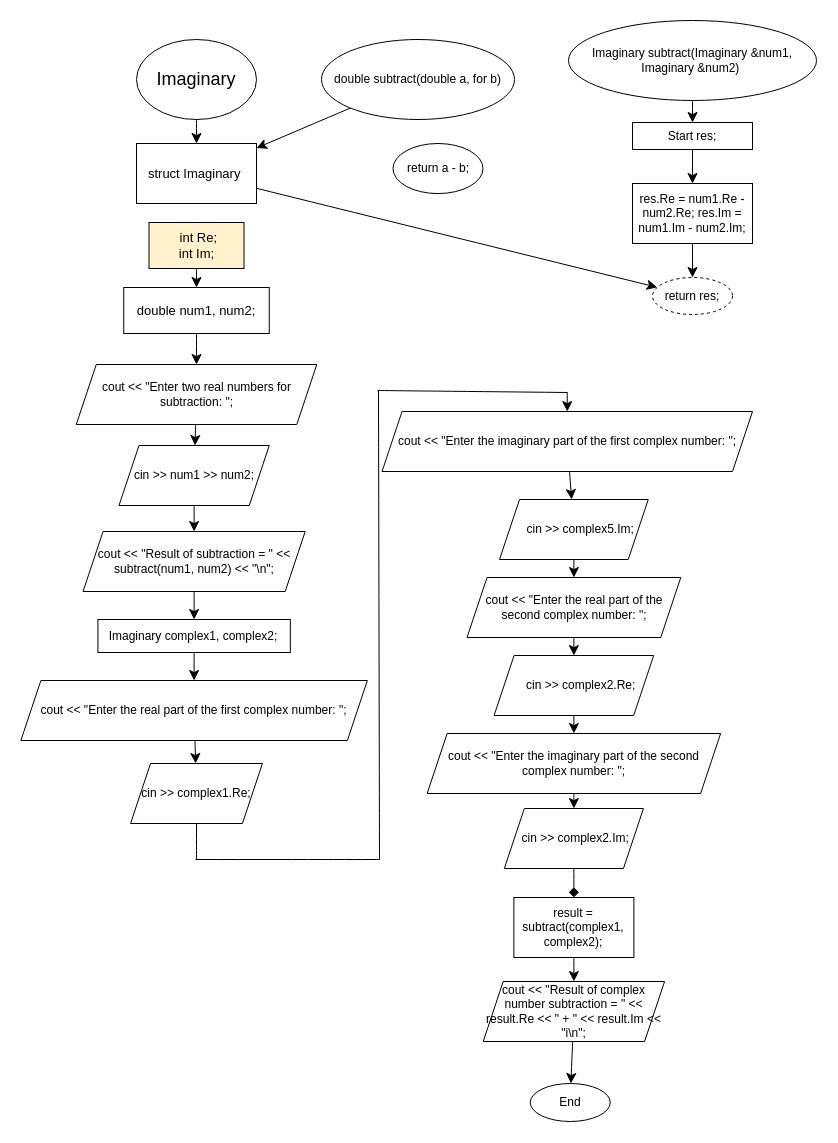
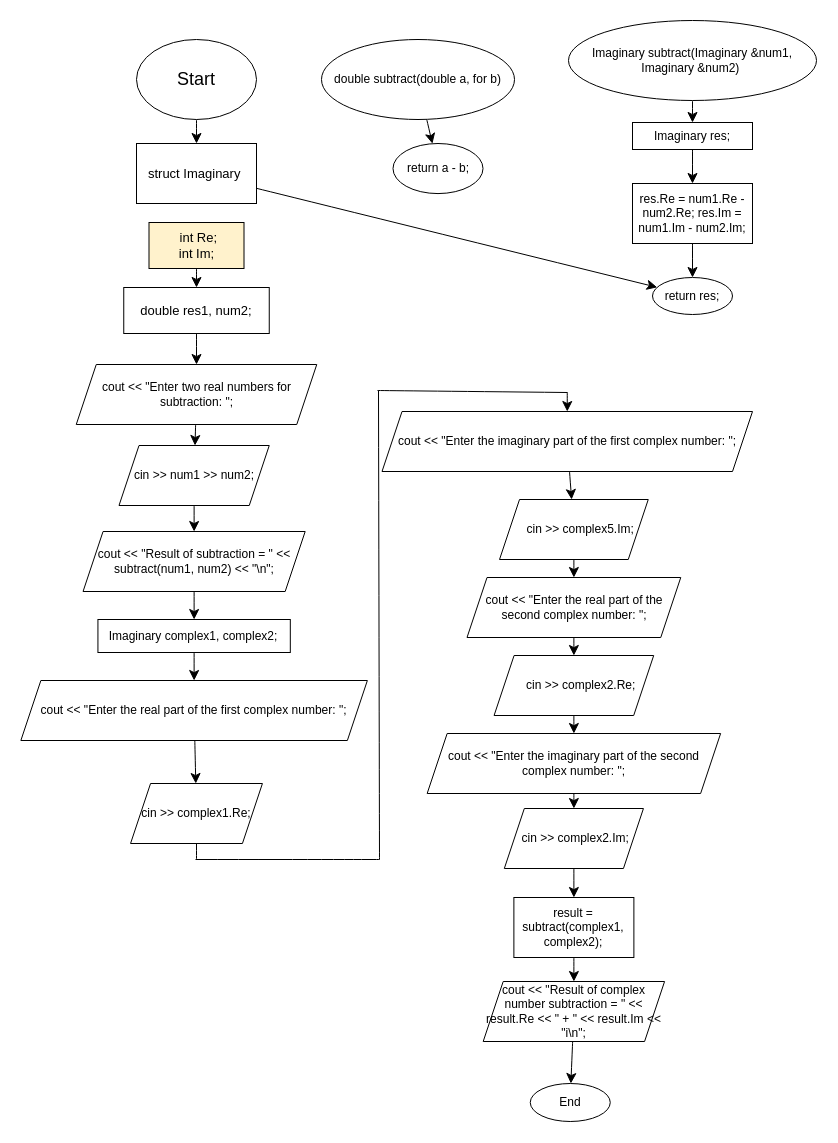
node "Imaginary": label "Imaginary" -> "Start"
edge "double subtract(double a, for b)" -> "struct Imaginary": now "double subtract(double a, for b)" -> "return a - b;"
node "Start res;": label "Start res;" -> "Imaginary res;"
node "return res;": style dashed -> solid
node "double num1, num2;": label "double num1, num2;" -> "double res1, num2;"
node "cin >> complex1.Re;": moved (196, 794) -> (196, 814)
edge "cin >> complex2.Im;" -> "result = subtract(complex1, complex2);": arrowhead diamond -> classic
